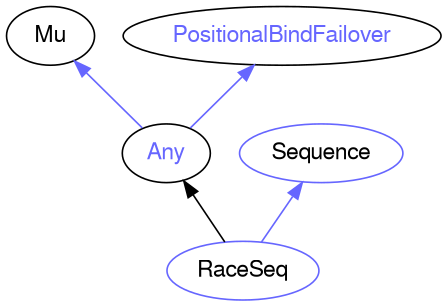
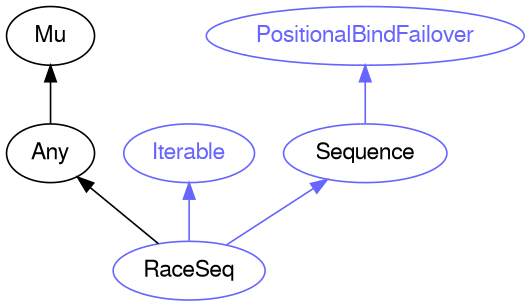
node "PositionalBindFailover": color #000000 -> #6666ff
edge "Any" -> "Mu": color #6666ff -> #000000
edge "Any" -> "PositionalBindFailover": now "Sequence" -> "PositionalBindFailover"
node "Any": fontcolor #6666ff -> #000000
node "Iterable": added
